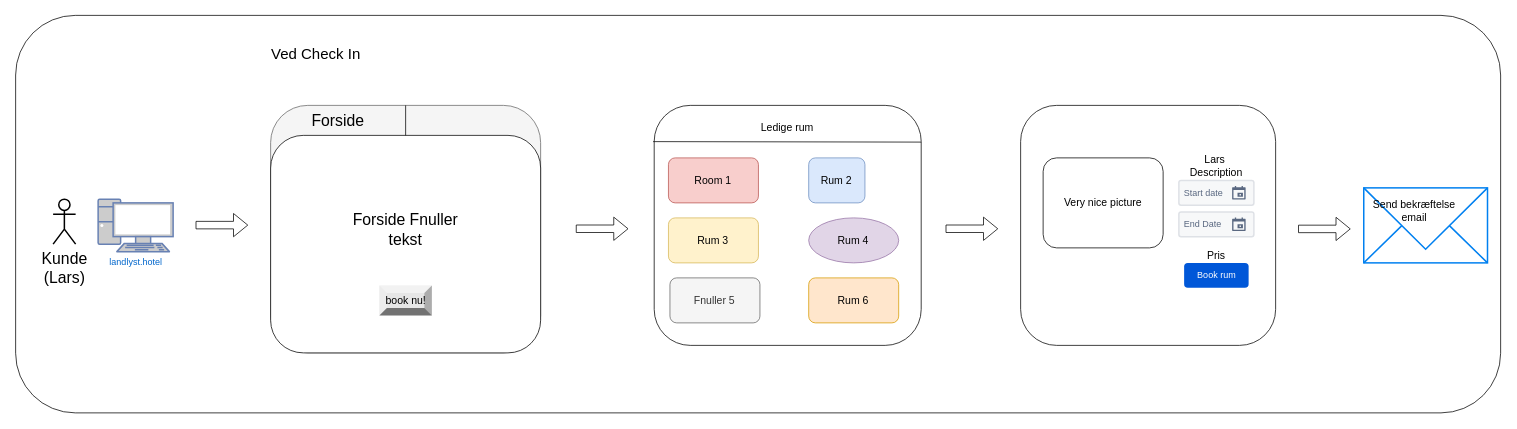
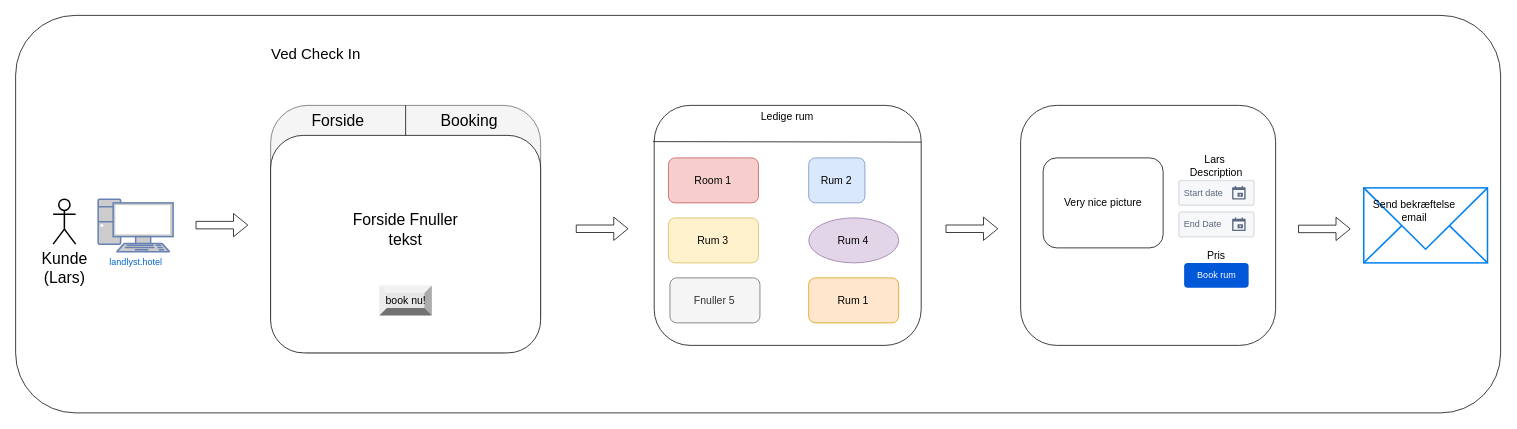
node "Booking": added
node "Ledige rum": moved (787, 128) -> (787, 117)
node "Rum 6": label "Rum 6" -> "Rum 1"
